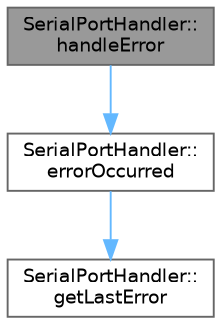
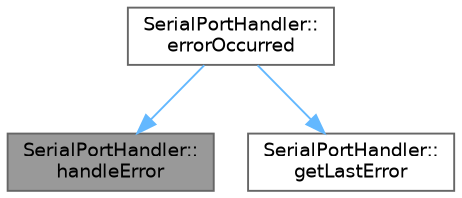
edge "SerialPortHandler:: handleError" -> "SerialPortHandler:: errorOccurred": reversed
